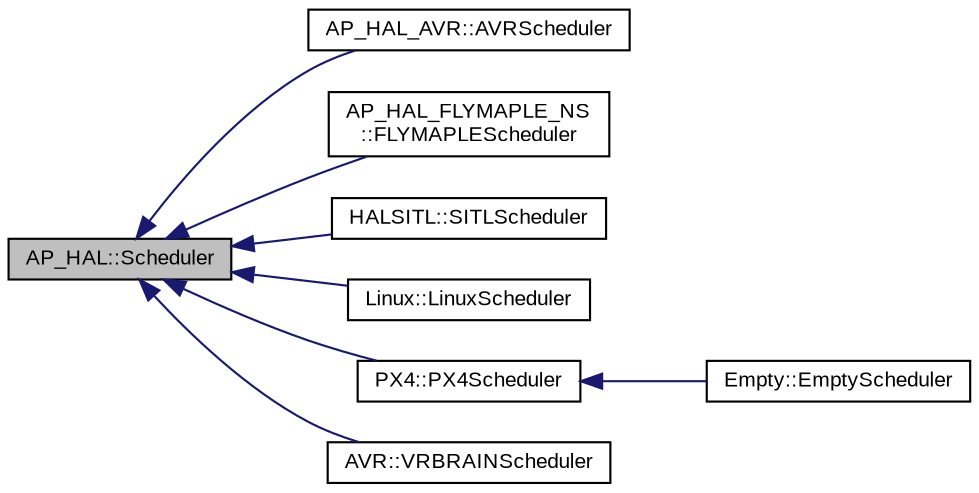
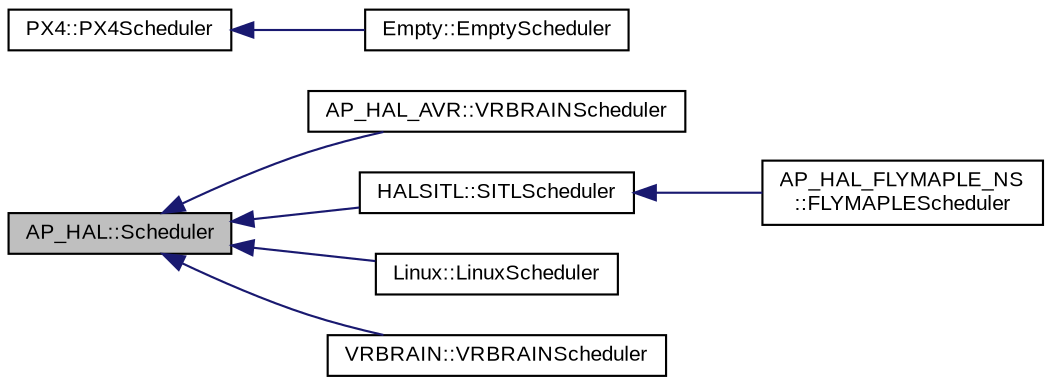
node "AP_HAL_AVR::AVRScheduler": label "AP_HAL_AVR::AVRScheduler" -> "AP_HAL_AVR::VRBRAINScheduler"
edge "AP_HAL_FLYMAPLE_NS ::FLYMAPLEScheduler" -> "AP_HAL::Scheduler": now "AP_HAL_FLYMAPLE_NS ::FLYMAPLEScheduler" -> "HALSITL::SITLScheduler"
edge "PX4::PX4Scheduler" -> "AP_HAL::Scheduler": removed
node "AVR::VRBRAINScheduler": label "AVR::VRBRAINScheduler" -> "VRBRAIN::VRBRAINScheduler"
